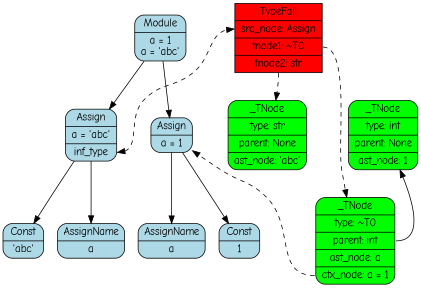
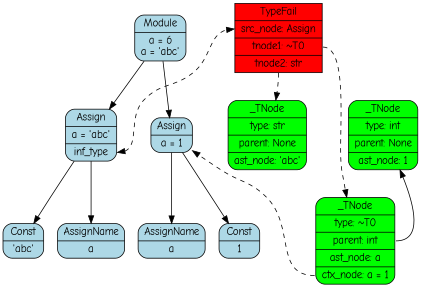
node "Module": text "a = 1" -> "a = 6"
